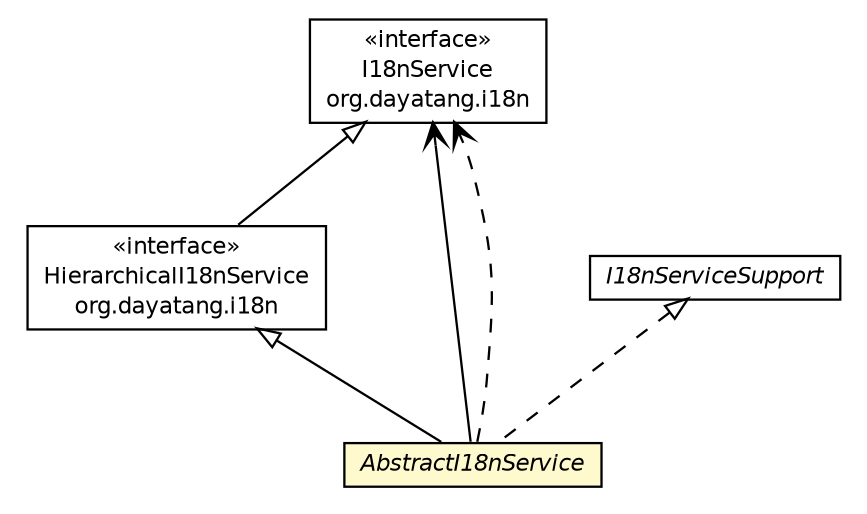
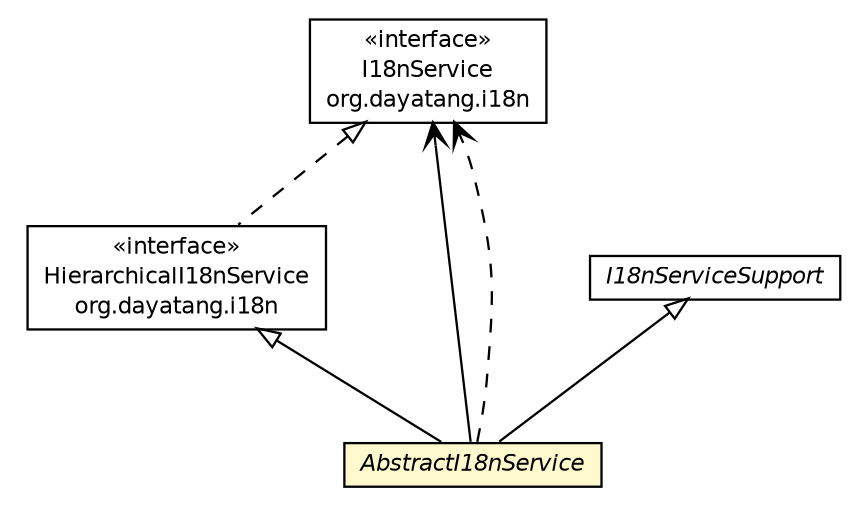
edge "HierarchicalI18nService" -> "I18nService": style solid -> dashed
edge "AbstractI18nService" -> "I18nServiceSupport": style dashed -> solid
